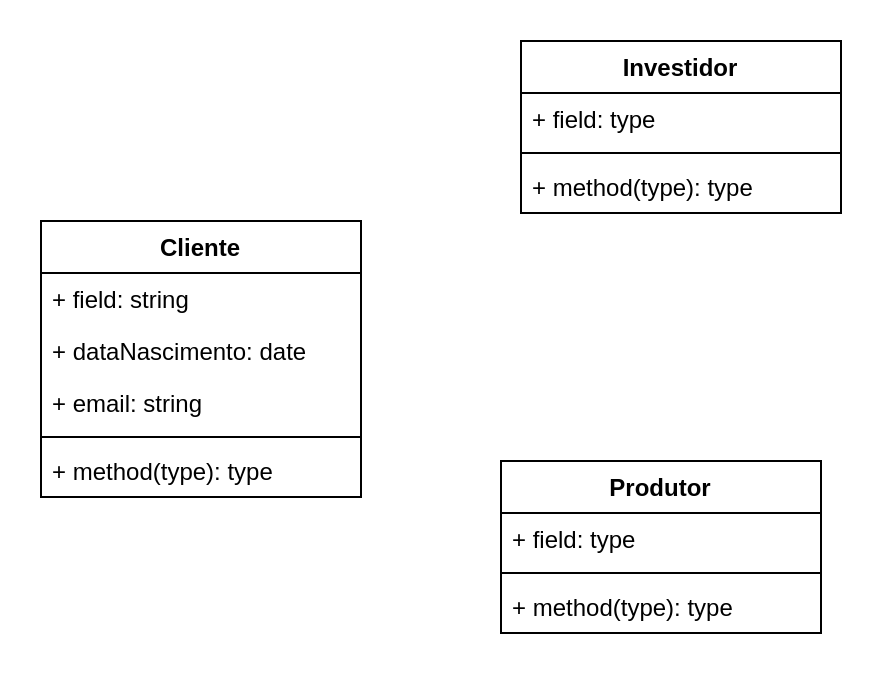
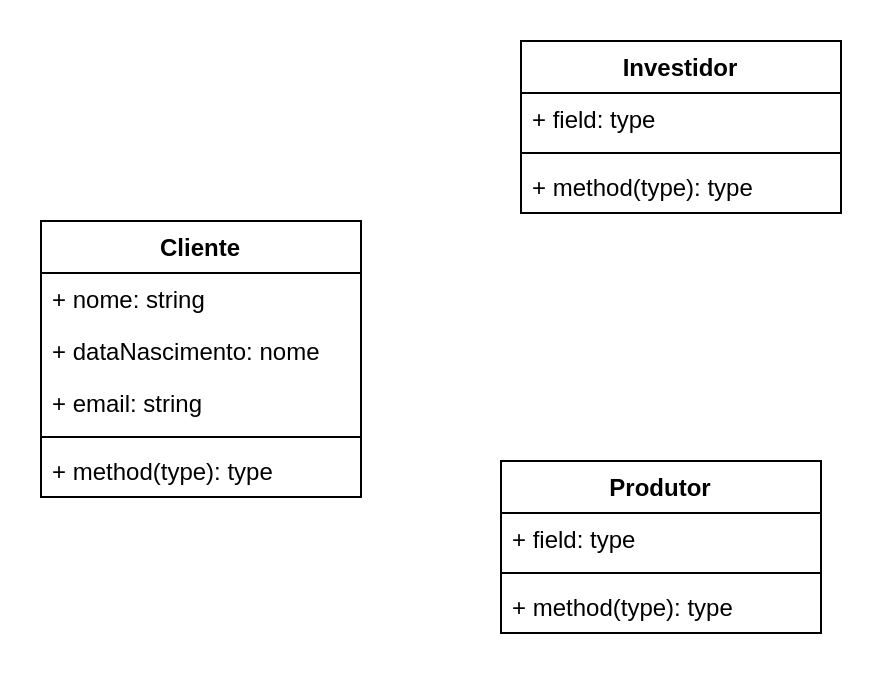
node "+ field: string": label "+ field: string" -> "+ nome: string"
node "+ dataNascimento: date": label "+ dataNascimento: date" -> "+ dataNascimento: nome"
